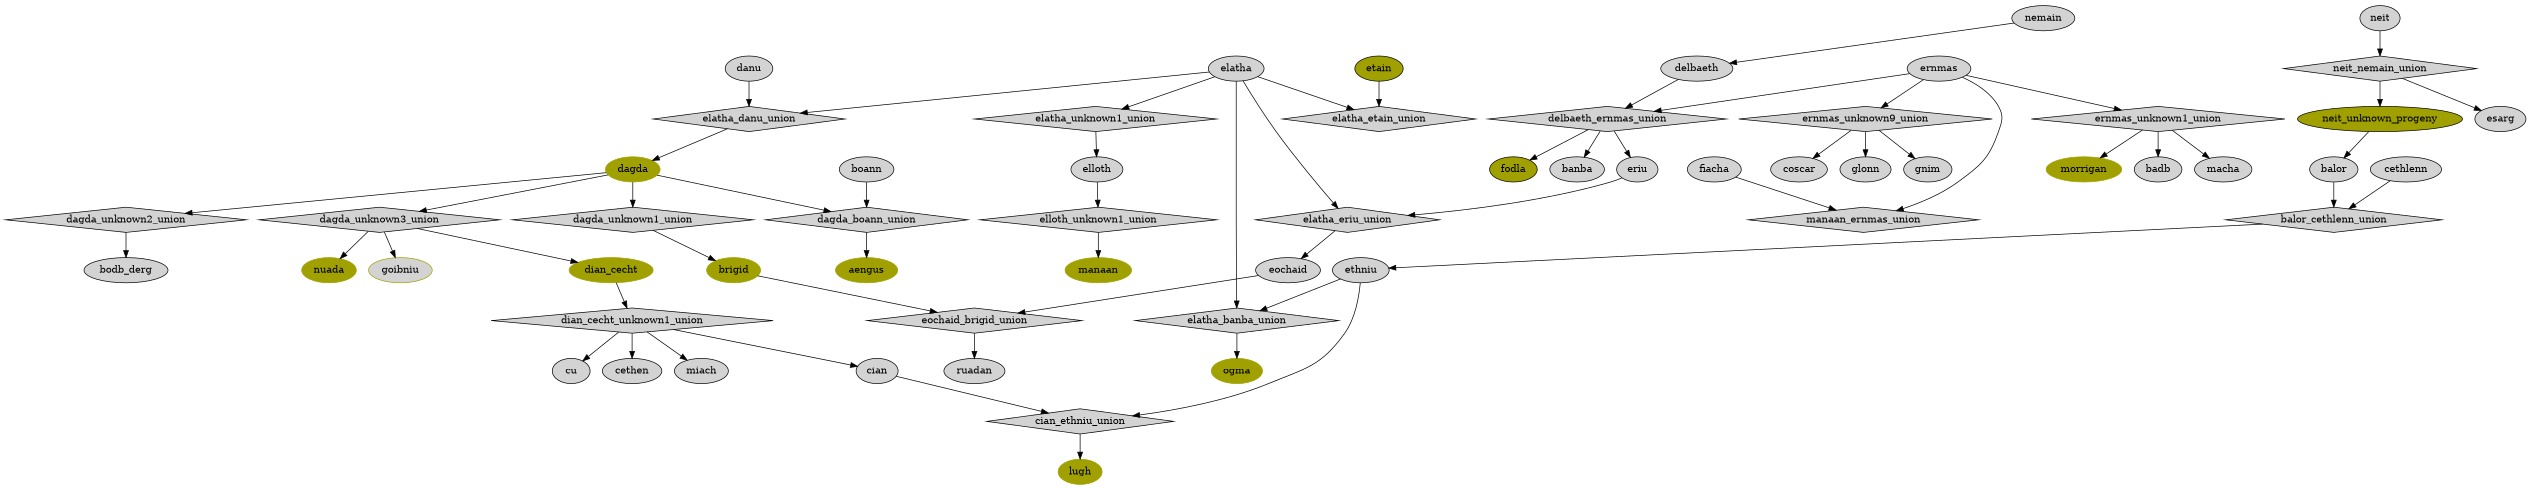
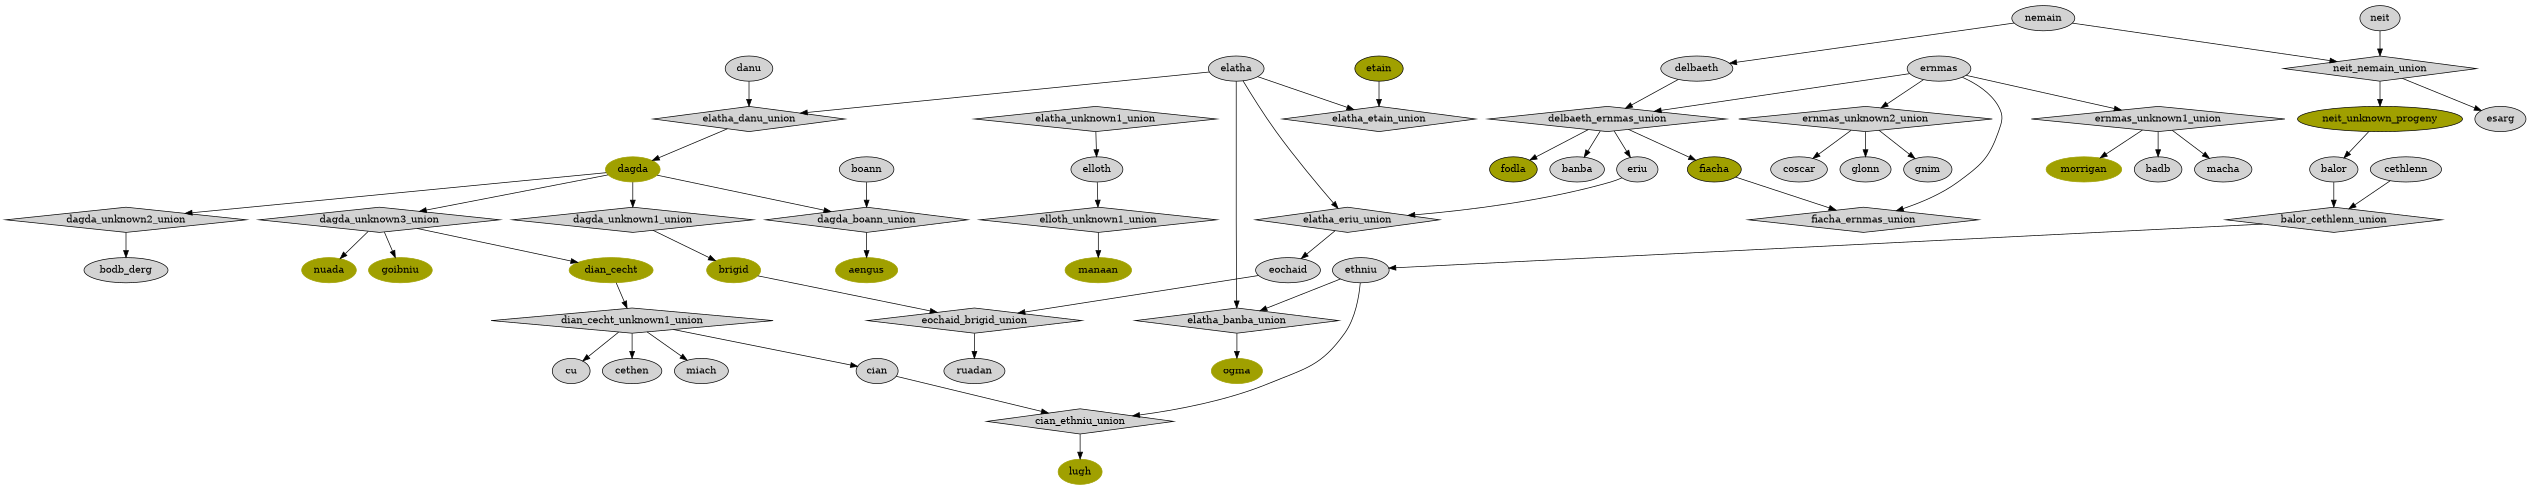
edge "nemain" -> "neit_nemain_union": added
edge "elatha" -> "elatha_unknown1_union": removed
node "ernmas_unknown9_union": label "ernmas_unknown9_union" -> "ernmas_unknown2_union"
edge "delbaeth_ernmas_union" -> "fiacha": added
node "fiacha": fillcolor lightgrey -> #a0a000
node "manaan_ernmas_union": label "manaan_ernmas_union" -> "fiacha_ernmas_union"
node "goibniu": fillcolor lightgrey -> #a0a000
